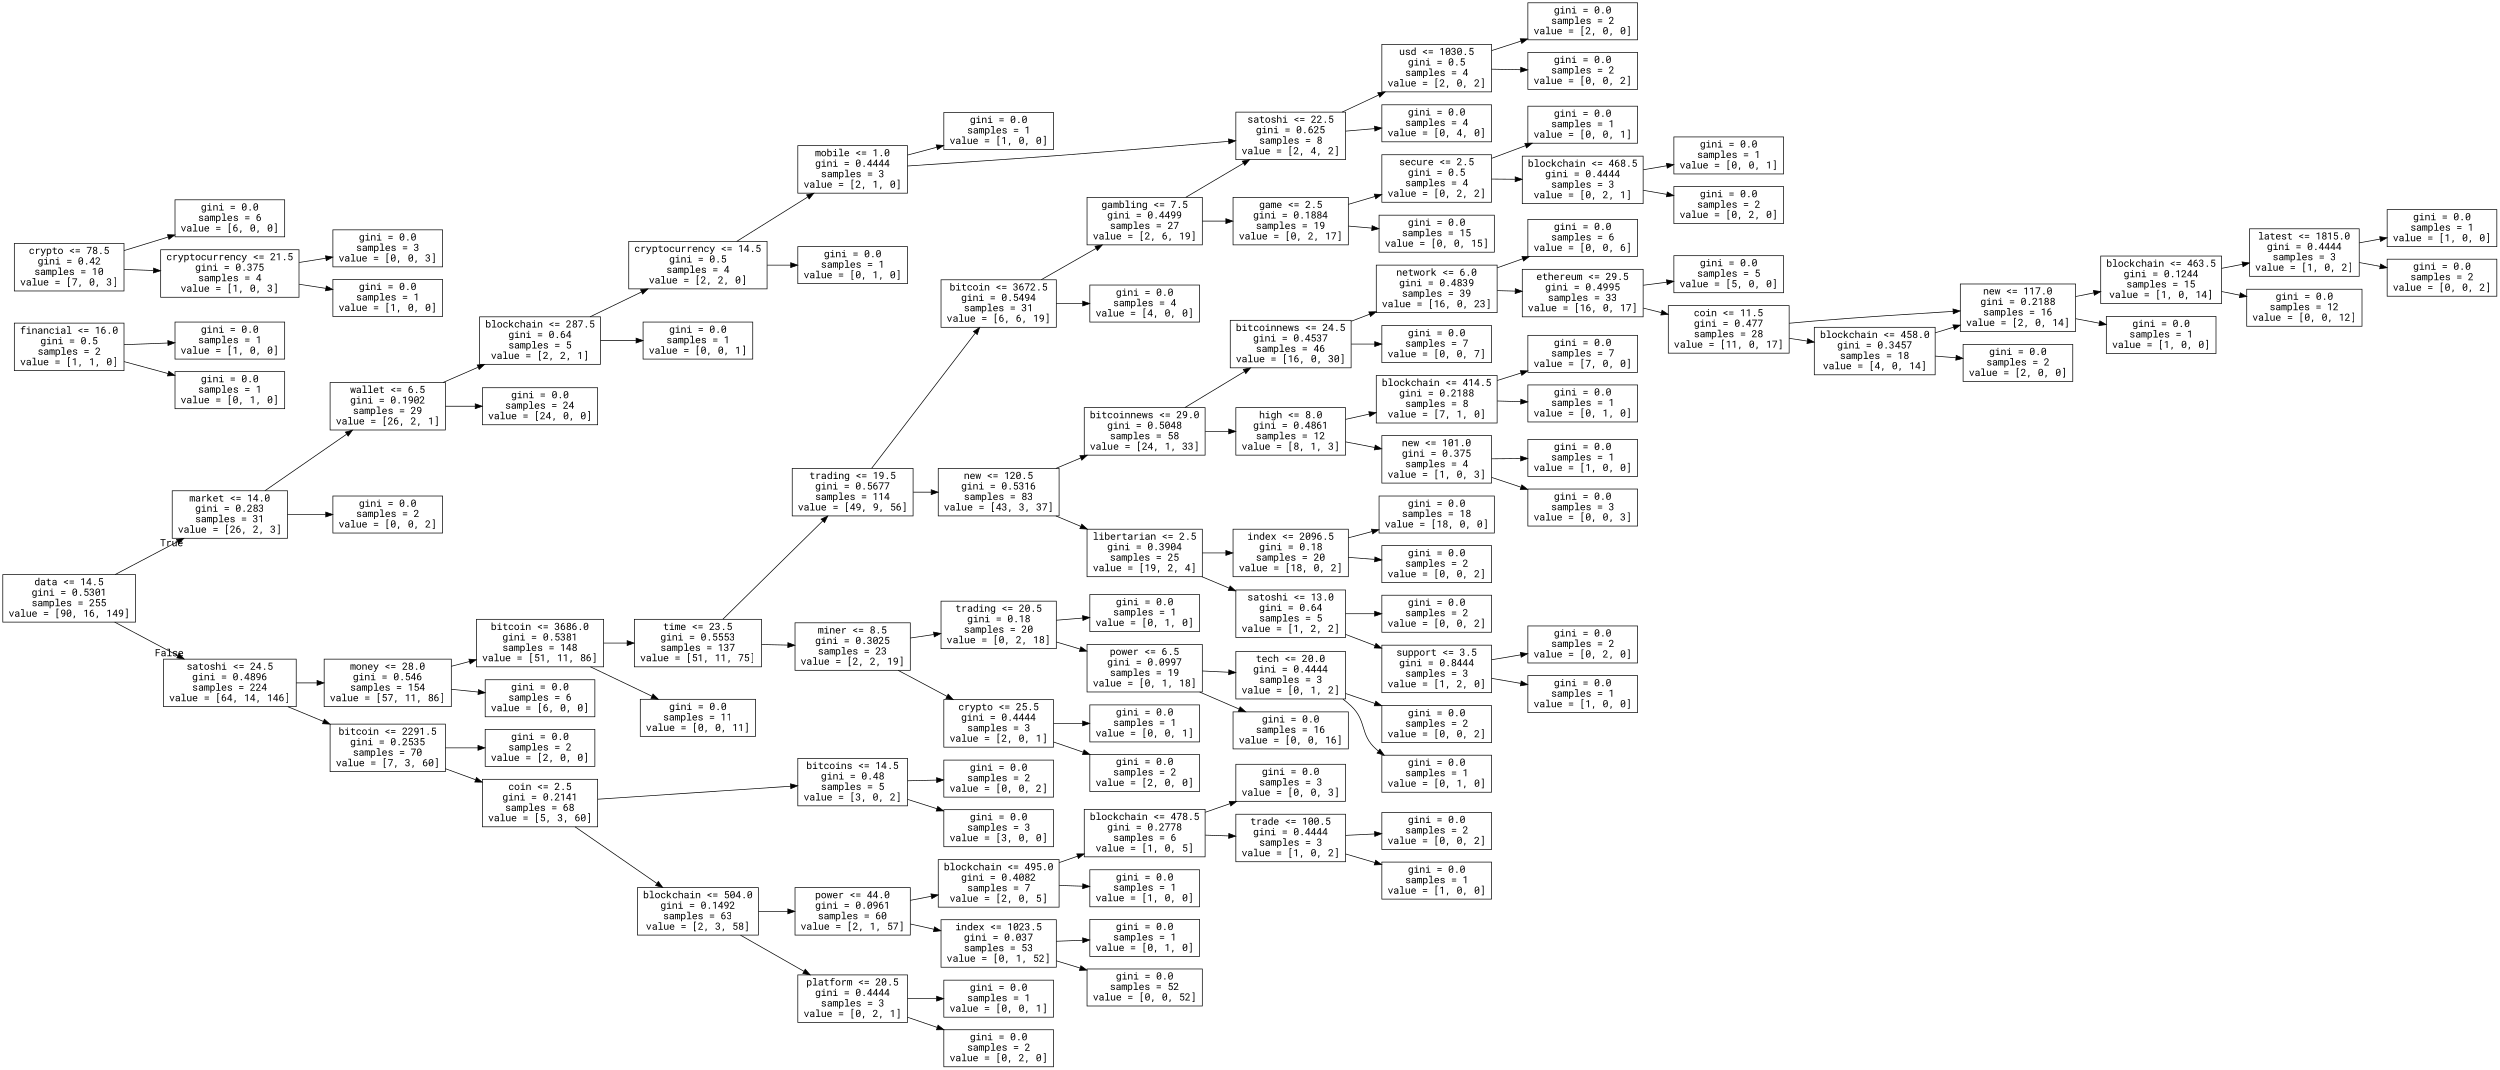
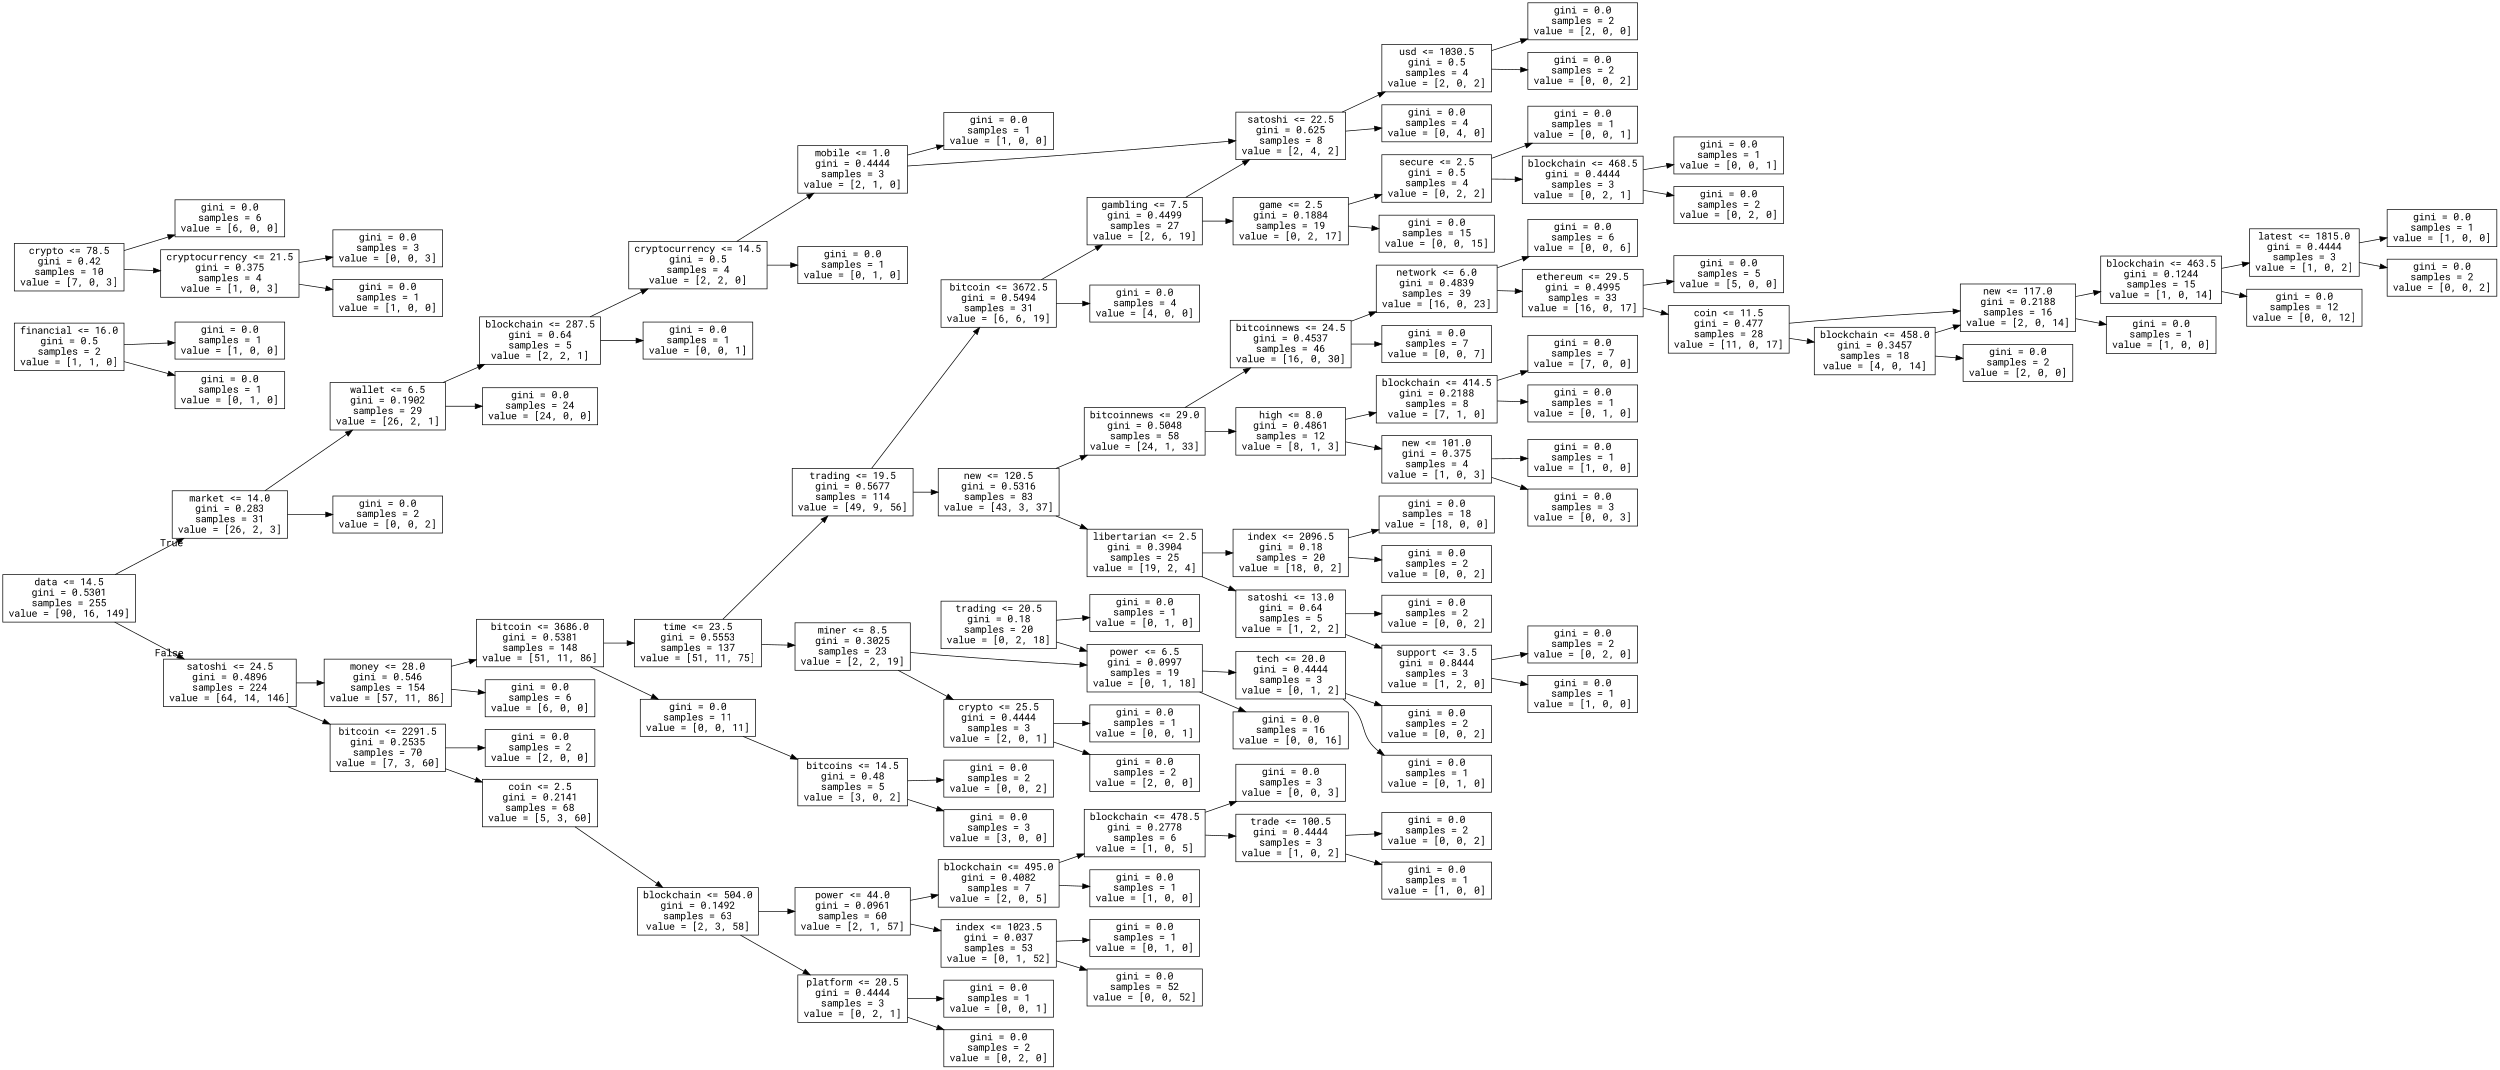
edge "miner <= 8.5 gini = 0.3025 samples = 23 value = [2, 2, 19]" -> "trading <= 20.5 gini = 0.18 samples = 20 value = [0, 2, 18]": now "miner <= 8.5 gini = 0.3025 samples = 23 value = [2, 2, 19]" -> "power <= 6.5 gini = 0.0997 samples = 19 value = [0, 1, 18]"
edge "coin <= 2.5 gini = 0.2141 samples = 68 value = [5, 3, 60]" -> "bitcoins <= 14.5 gini = 0.48 samples = 5 value = [3, 0, 2]": now "gini = 0.0 samples = 11 value = [0, 0, 11]" -> "bitcoins <= 14.5 gini = 0.48 samples = 5 value = [3, 0, 2]"
